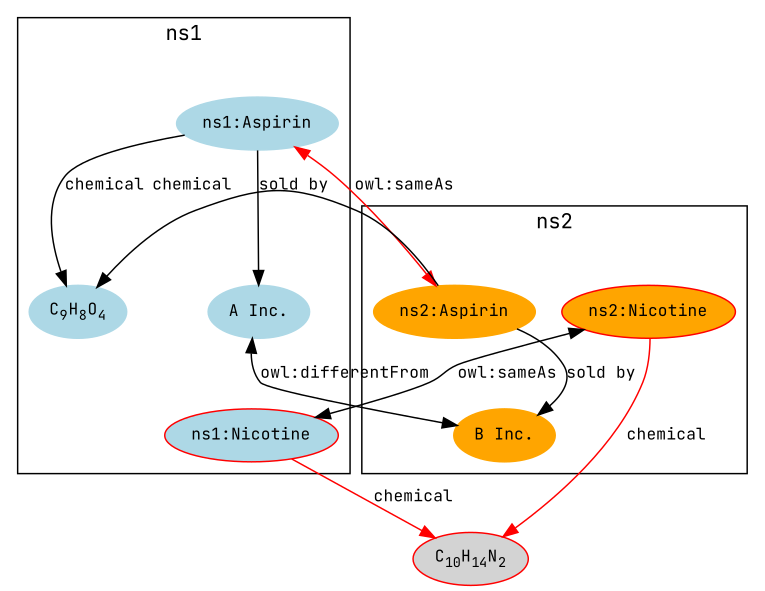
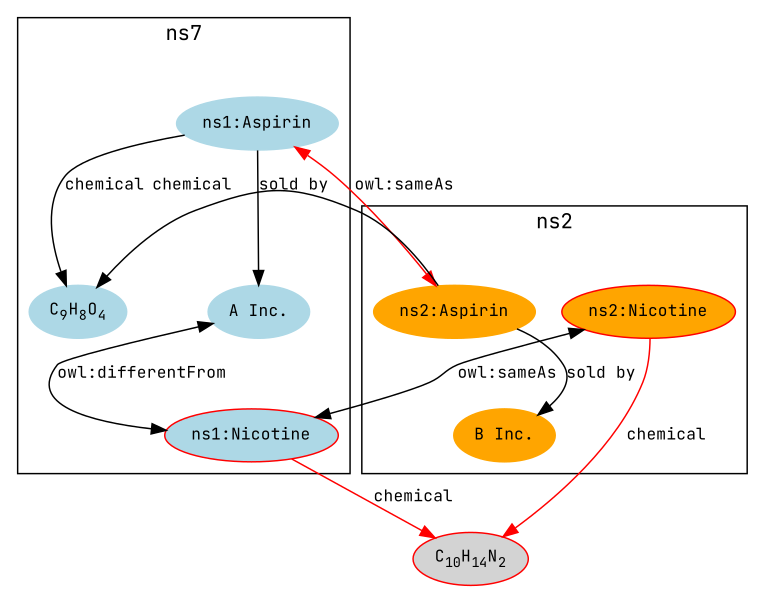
cluster "ns1": label "ns1" -> "ns7"
edge "A Inc." -- "B Inc.": now "A Inc." -- "ns1:Nicotine"
